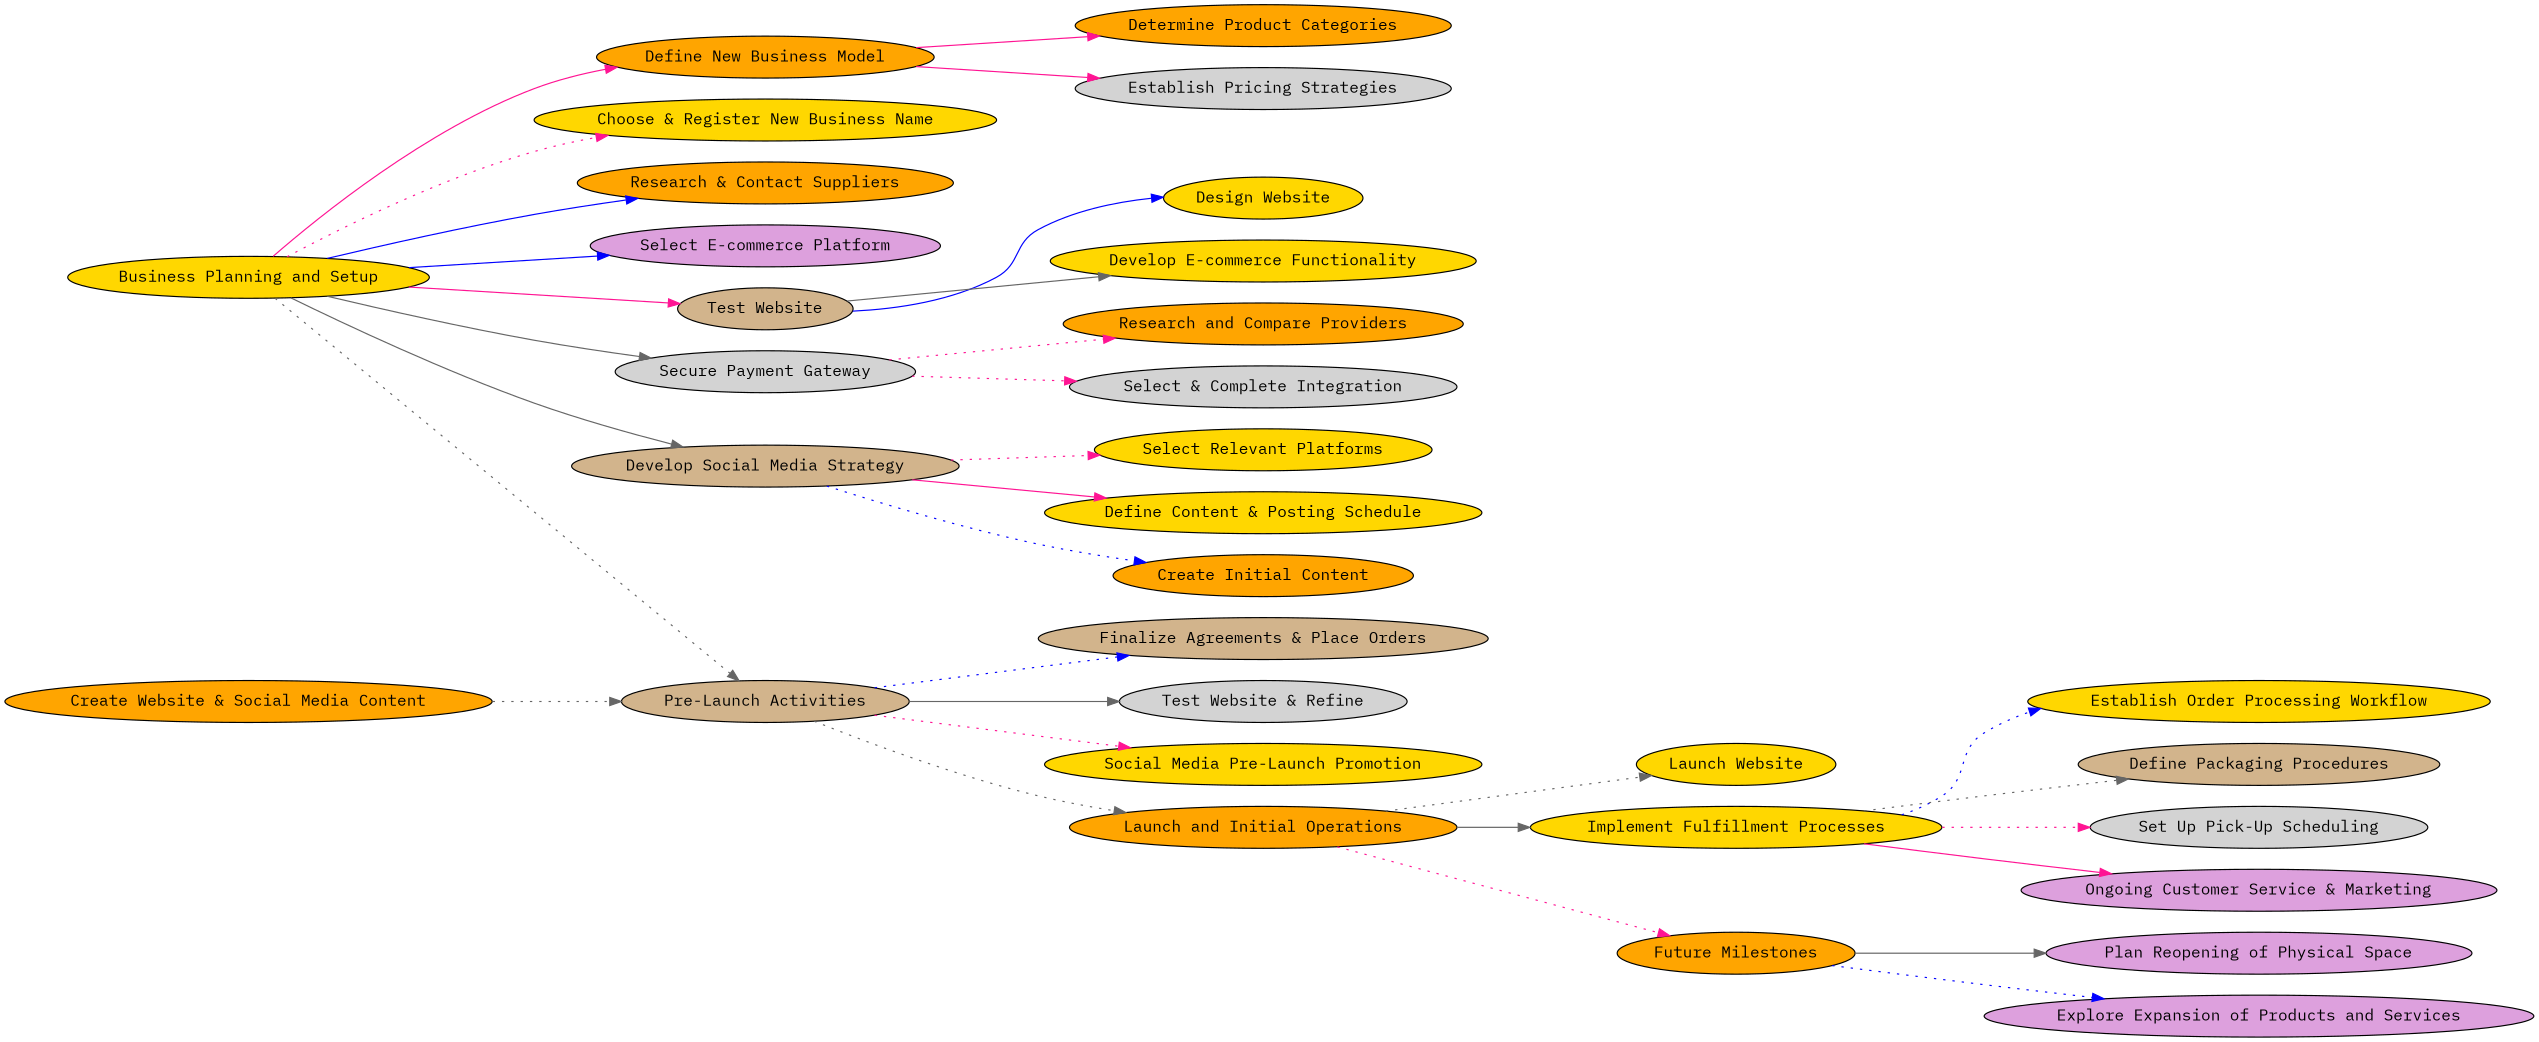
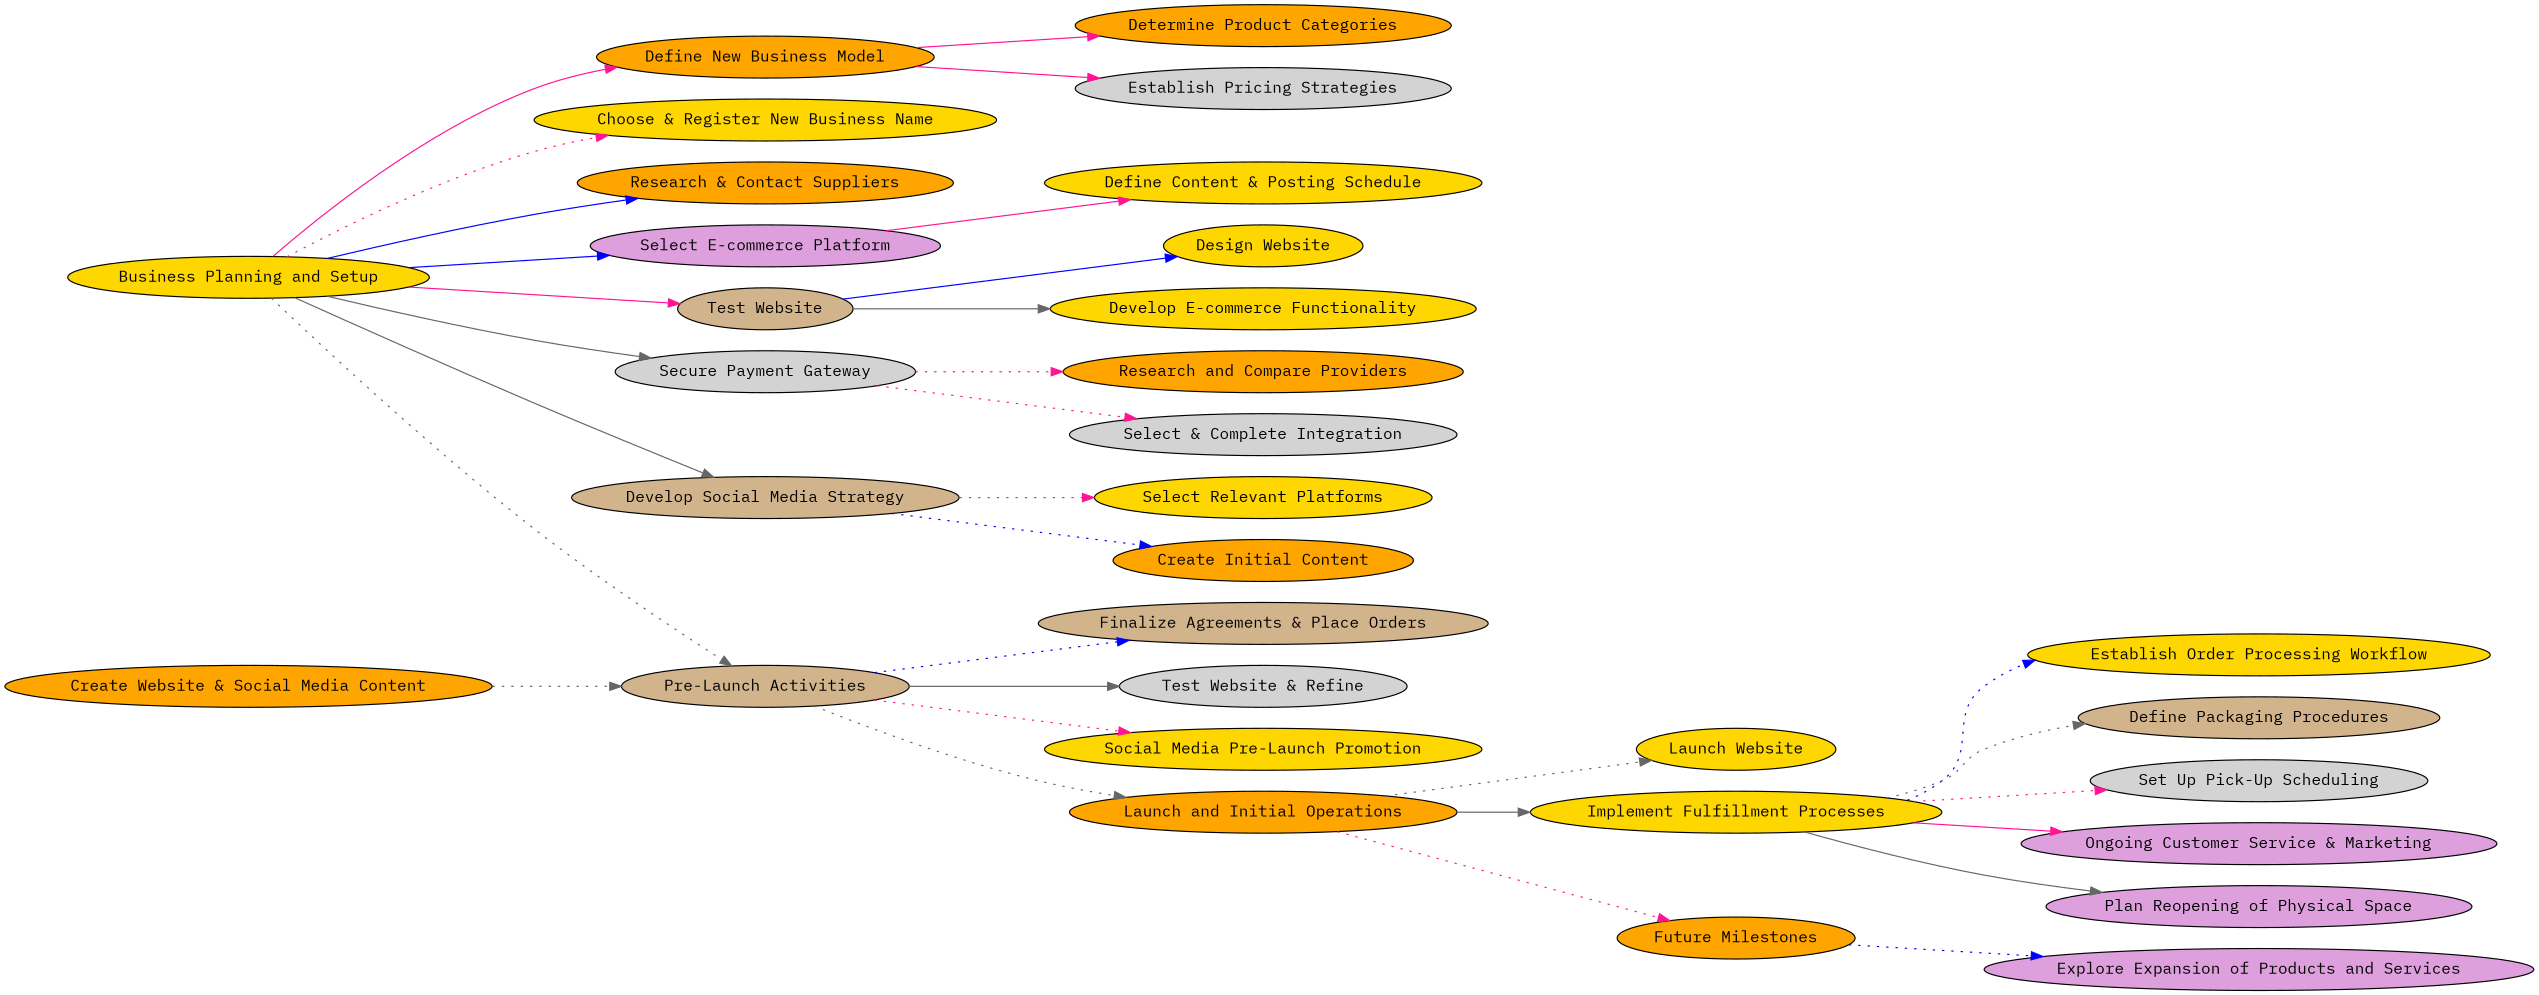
edge "Develop Social Media Strategy" -> "Define Content & Posting Schedule": now "Select E-commerce Platform" -> "Define Content & Posting Schedule"
edge "Future Milestones" -> "Plan Reopening of Physical Space": now "Implement Fulfillment Processes" -> "Plan Reopening of Physical Space"
